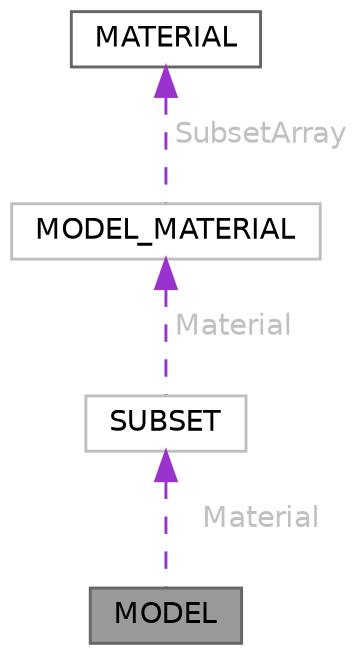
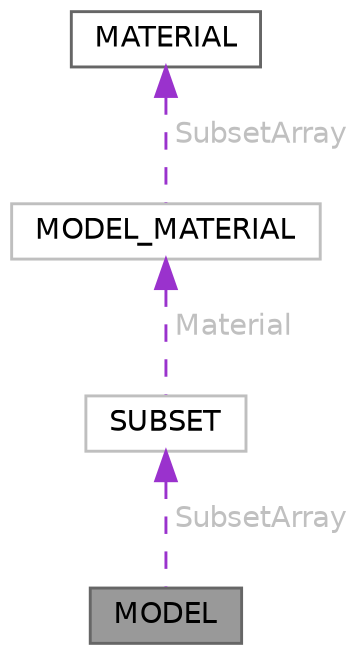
edge "MODEL" -> "SUBSET": label " Material" -> " SubsetArray"
